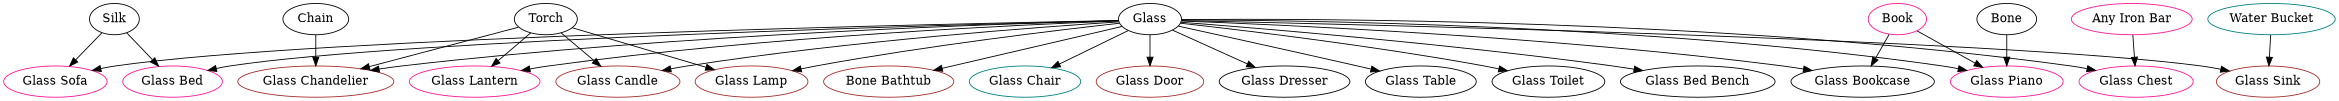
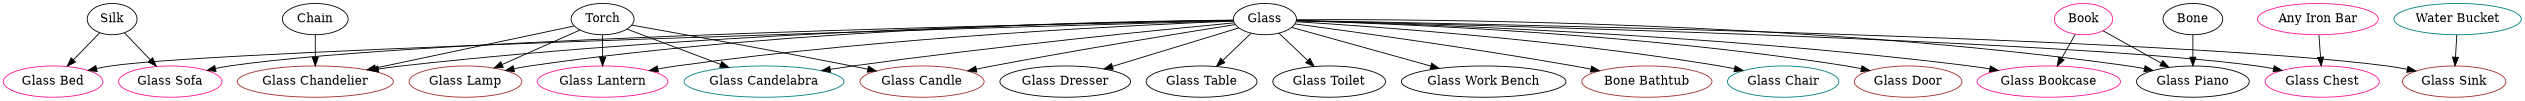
node "Glass Candelabra": added
node "Glass Bed Bench": label "Glass Bed Bench" -> "Glass Work Bench"
node "Glass Bookcase": color black -> deeppink
node "Glass Piano": color deeppink -> black
